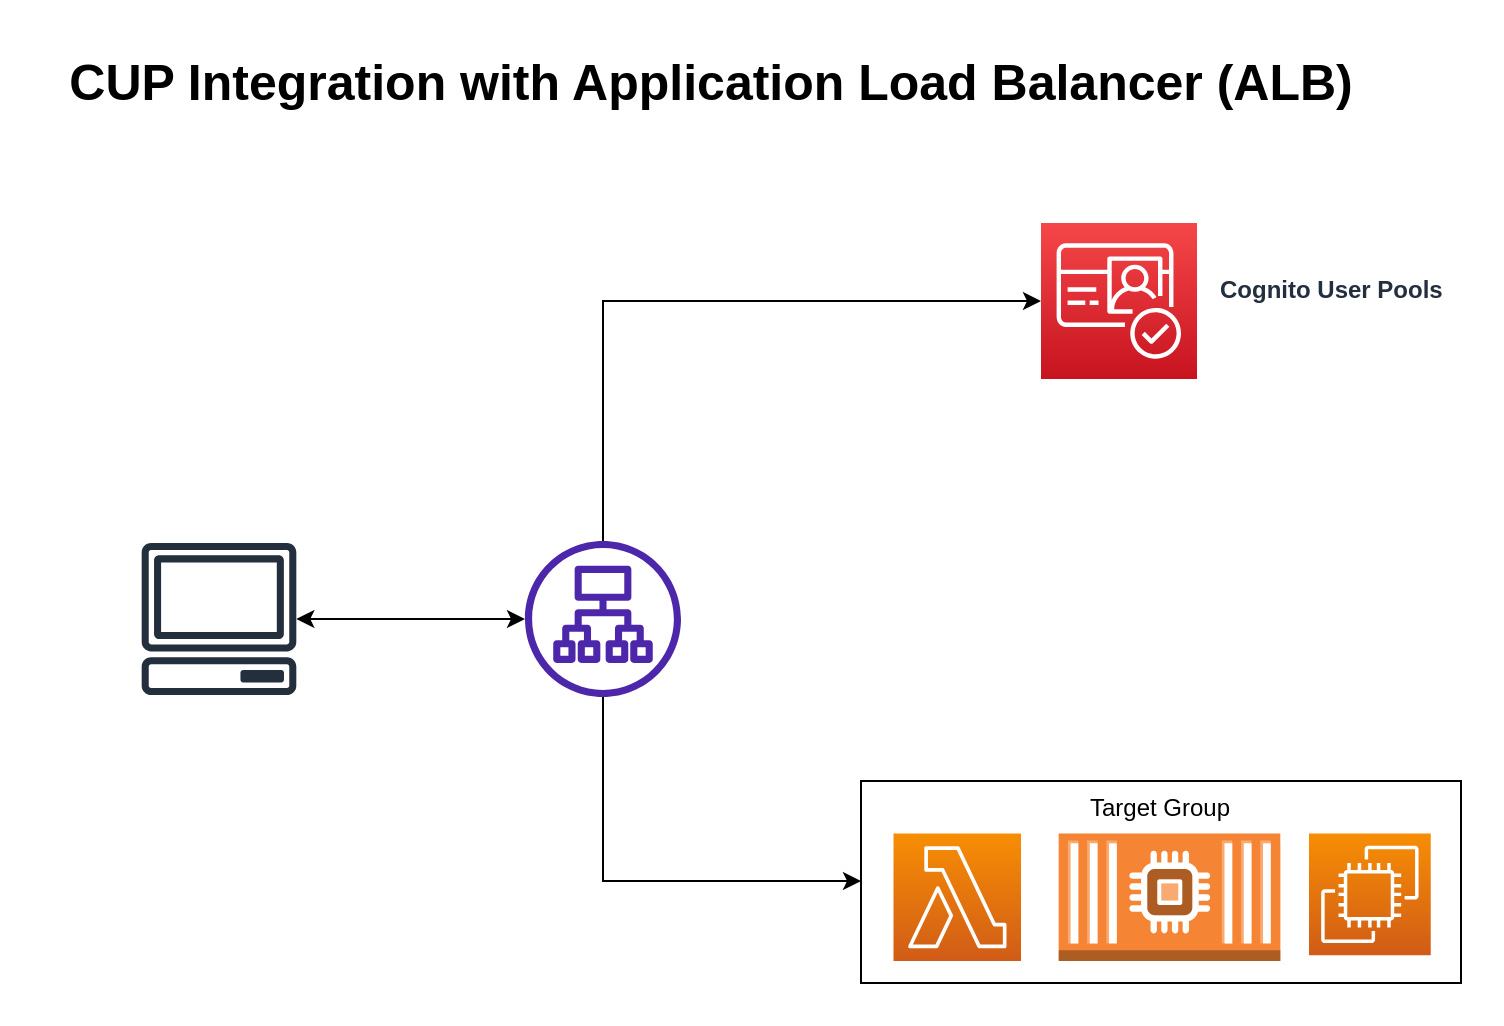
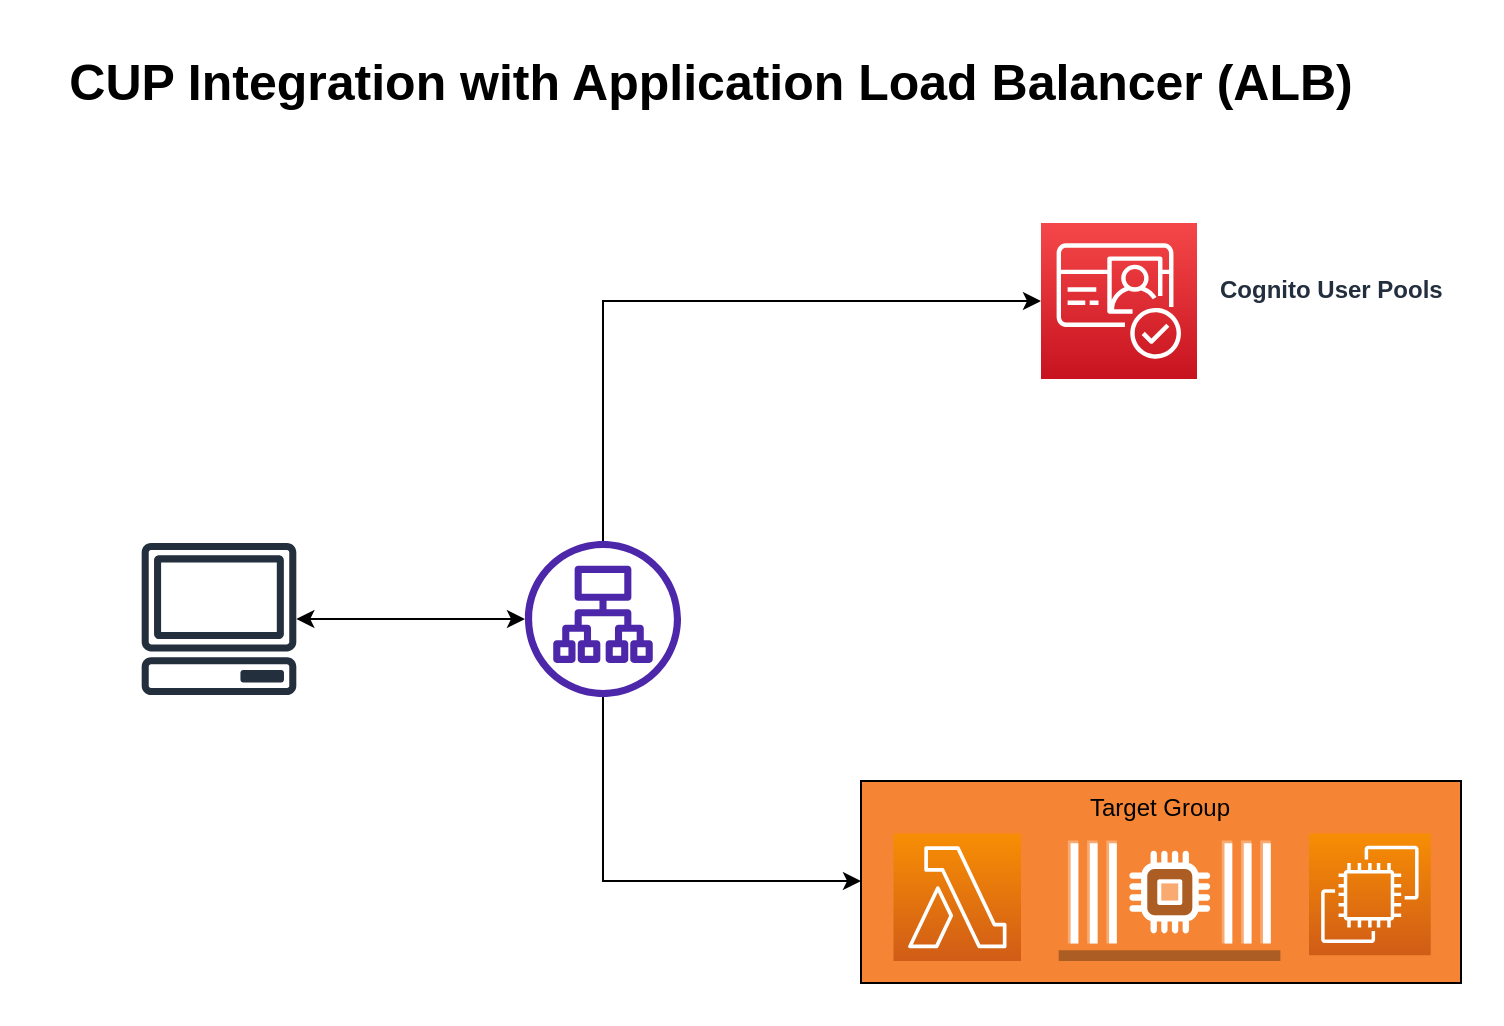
node "Target Group": fillcolor #ffffff -> #f58534
